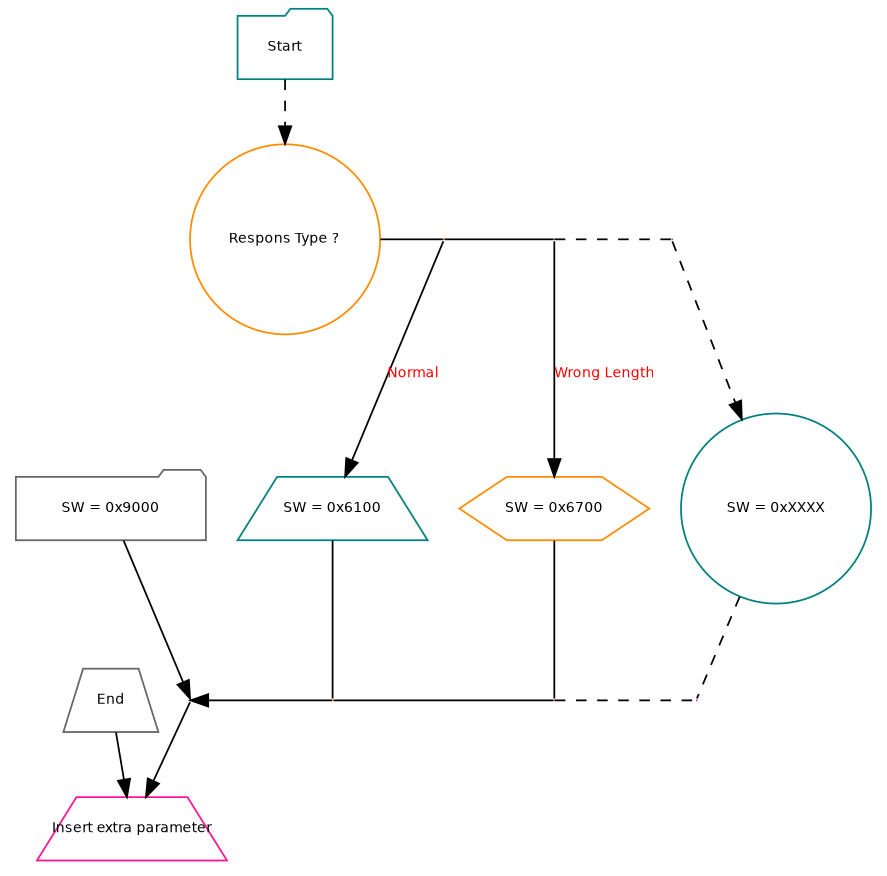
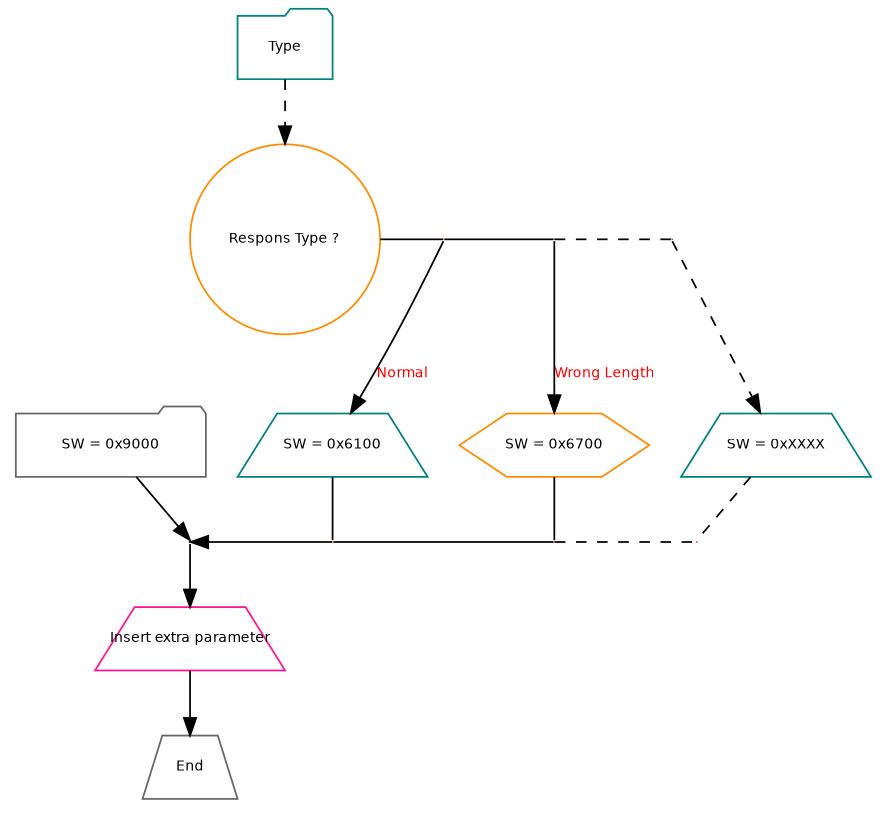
node "Start": label "Start" -> "Type"
node "SW = 0xXXXX": shape circle -> trapezium
edge "End" -> "Insert extra parameter": reversed
